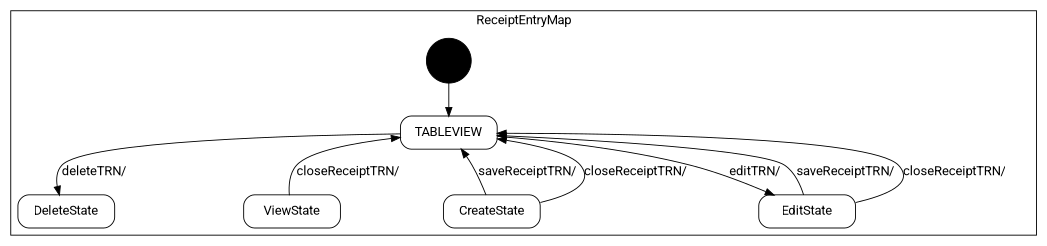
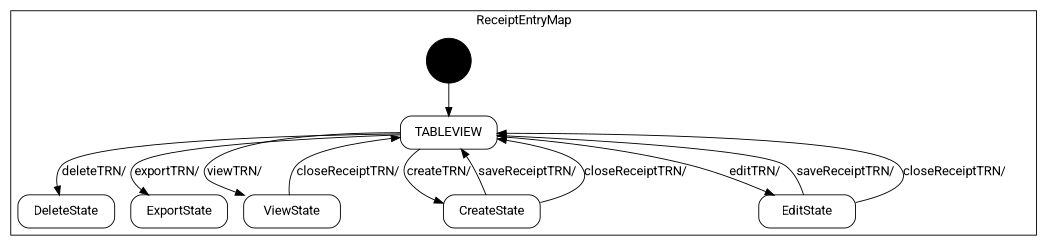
edge "TABLEVIEW" -> "ViewState": added, label "viewTRN/"
edge "TABLEVIEW" -> "CreateState": added, label "createTRN/"
node "ExportState": added
